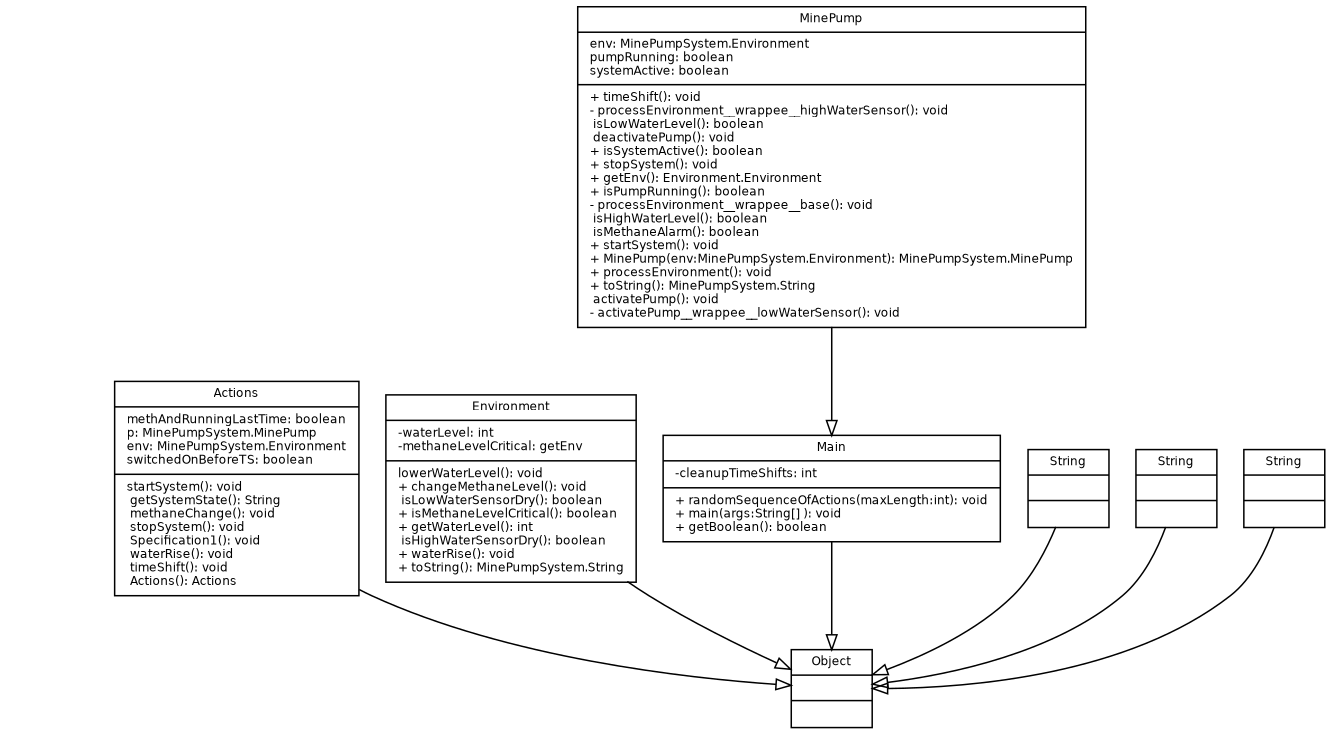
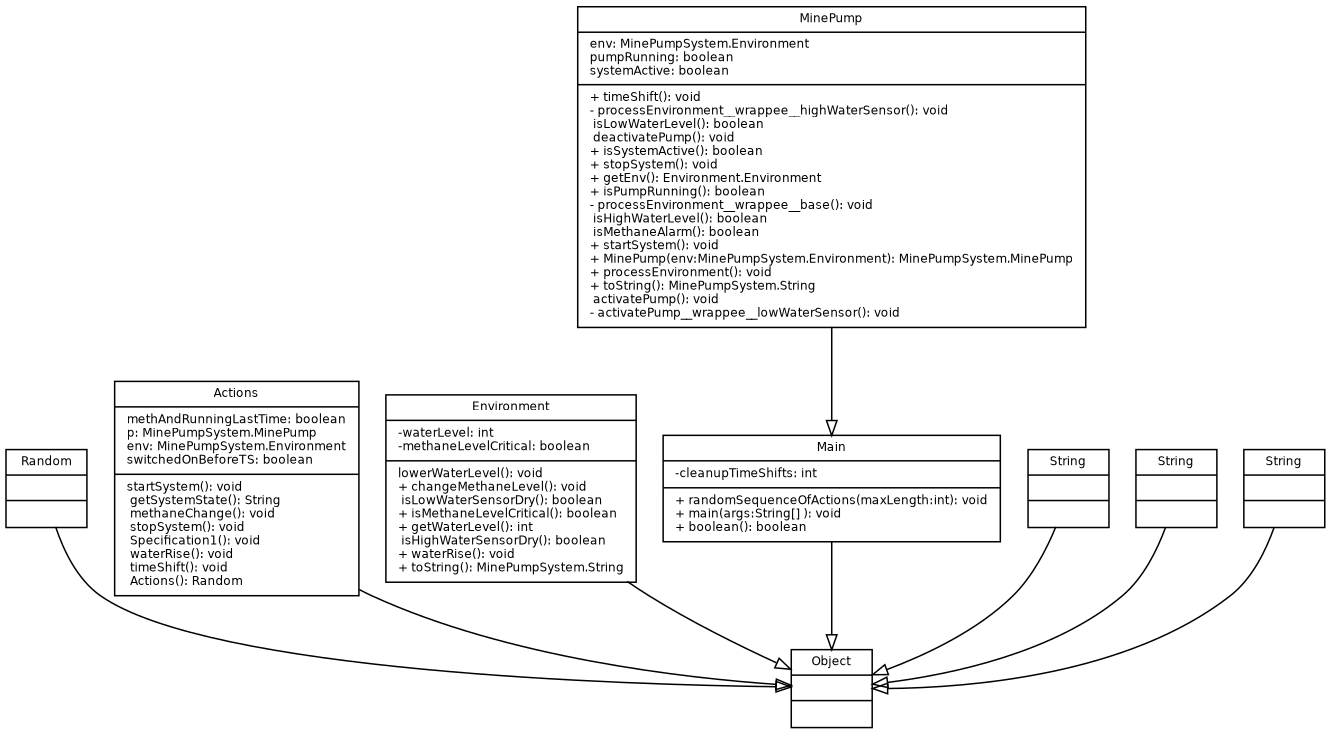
node "Environment": text "-methaneLevelCritical: getEnv" -> "-methaneLevelCritical: boolean"
node "Random": added
node "Main": text "+ getBoolean(): boolean" -> "+ boolean(): boolean"
node "Actions": text "Actions(): Actions" -> "Actions(): Random"
